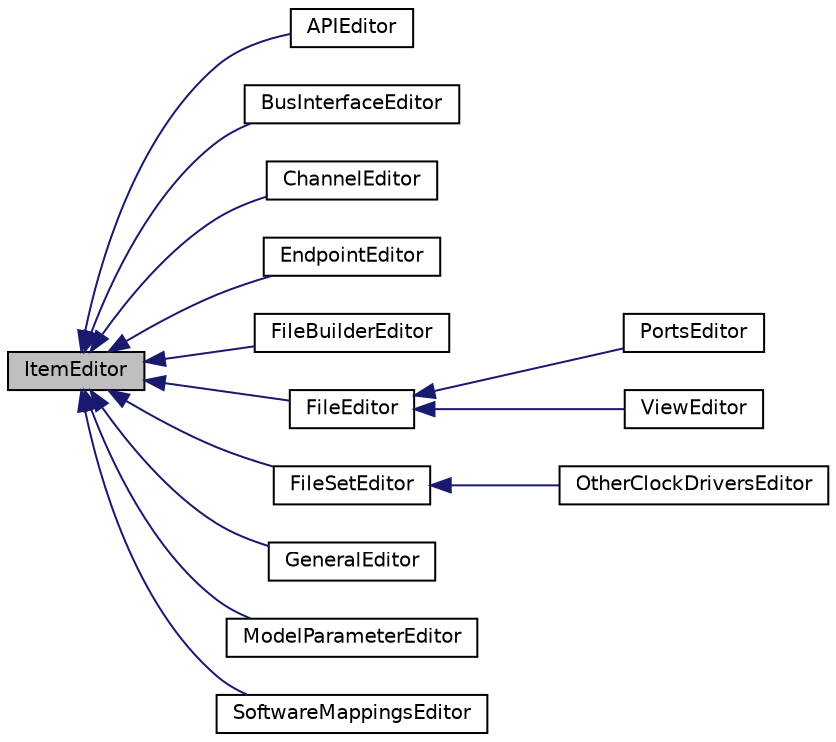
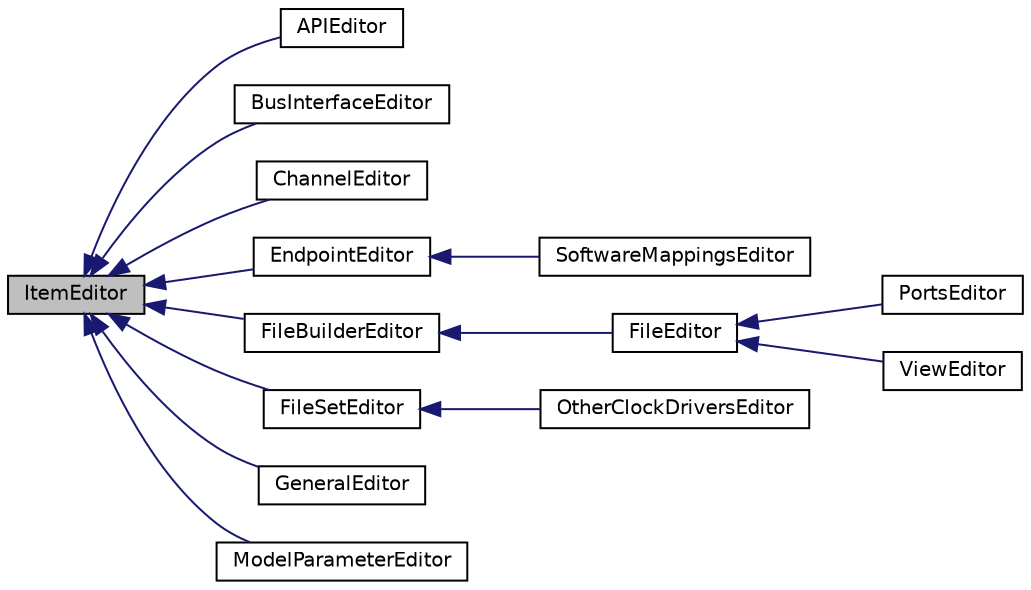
edge "FileEditor" -> "ItemEditor": now "FileEditor" -> "FileBuilderEditor"
edge "SoftwareMappingsEditor" -> "ItemEditor": now "SoftwareMappingsEditor" -> "EndpointEditor"
